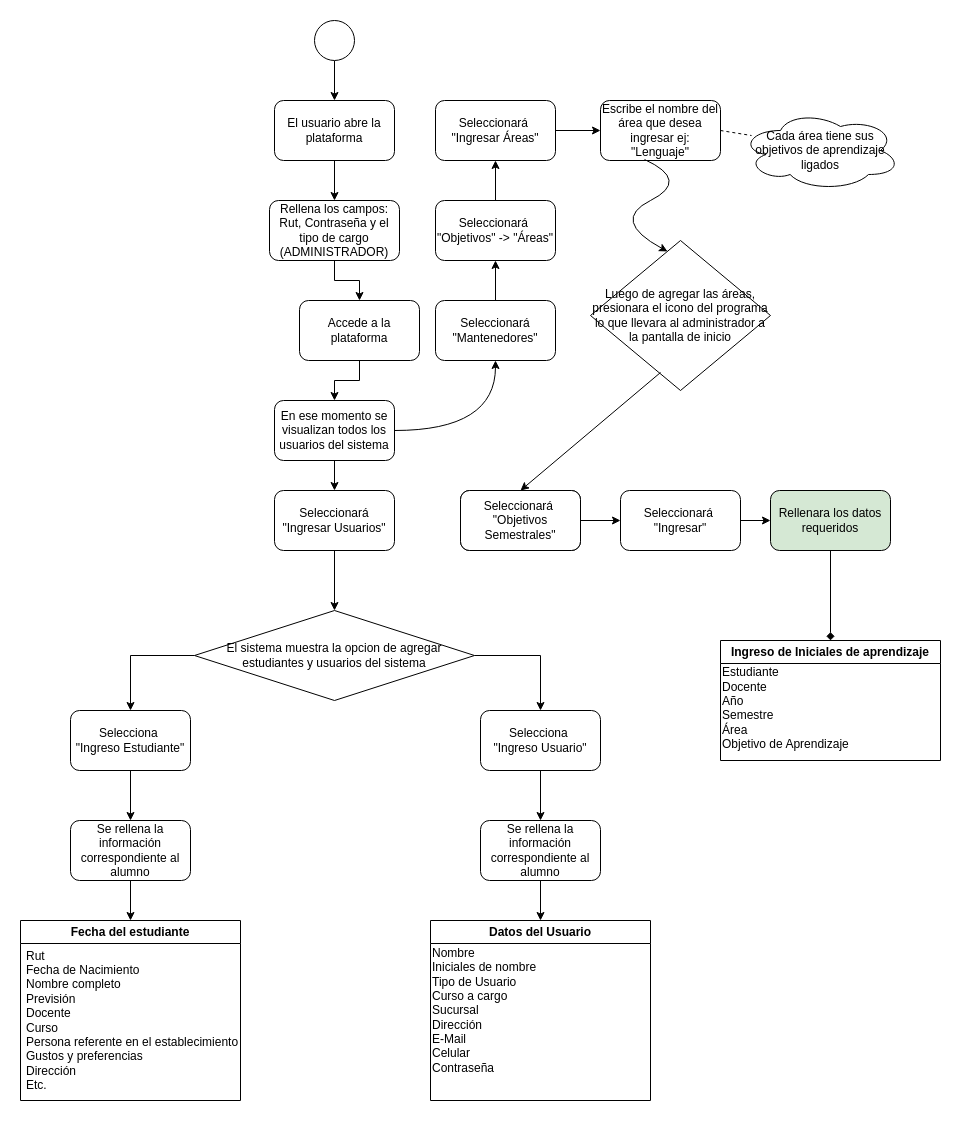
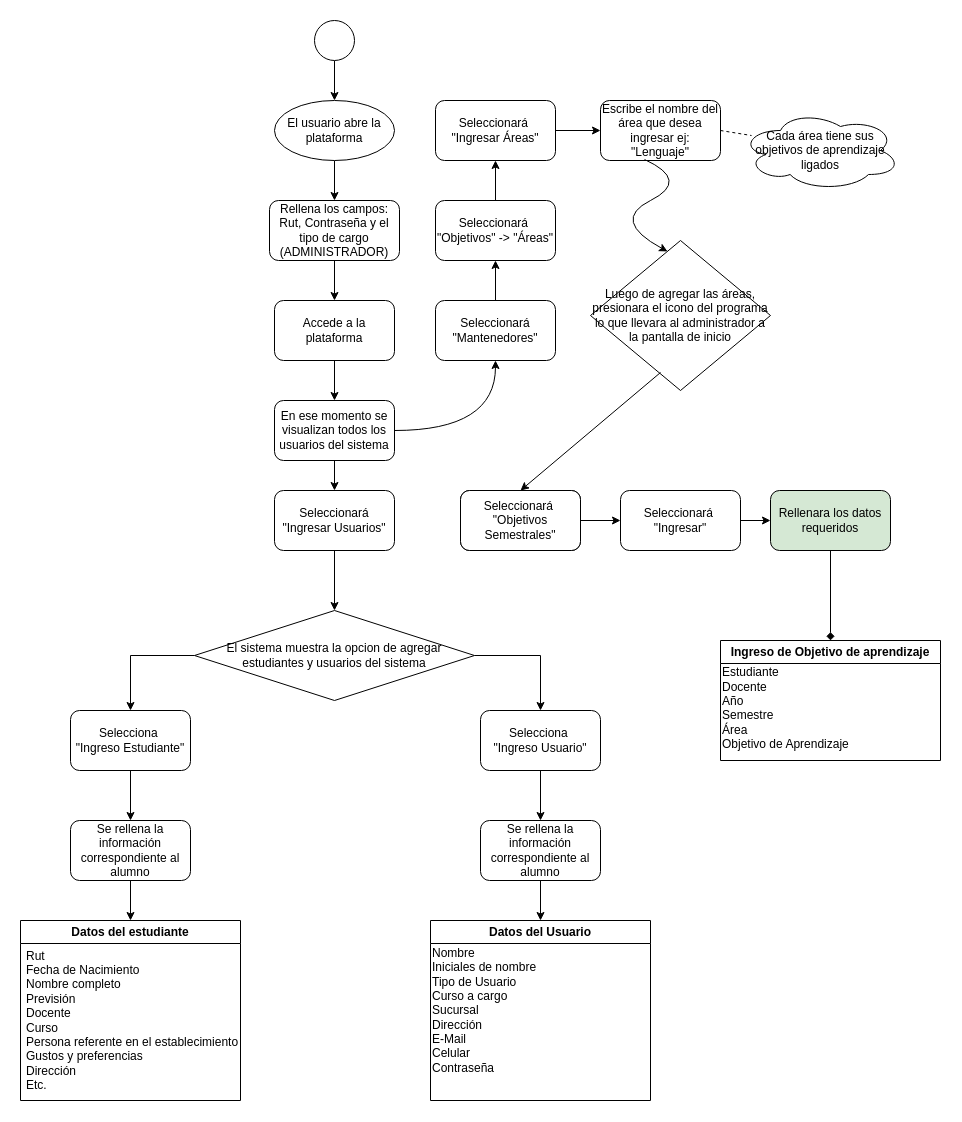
node "El usuario abre la plataforma": shape rounded rectangle -> ellipse
node "Accede a la plataforma": moved (360, 331) -> (335, 331)
node "Ingreso de Iniciales de aprendizaje": label "Ingreso de Iniciales de aprendizaje" -> "Ingreso de Objetivo de aprendizaje"
node "Fecha del estudiante": label "Fecha del estudiante" -> "Datos del estudiante"
